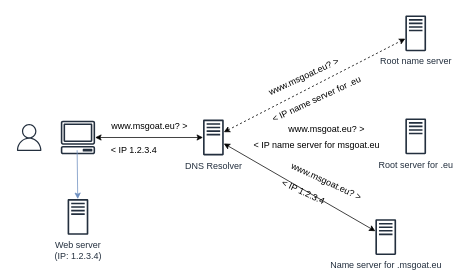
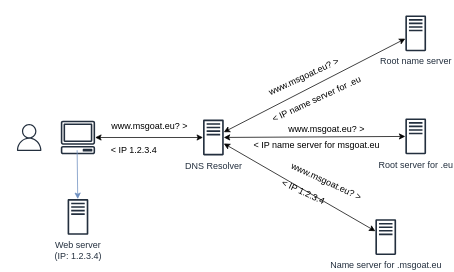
edge "Root name server" -- "DNS Resolver": style dashed -> solid
edge "Root server for .eu" -- "DNS Resolver": added
